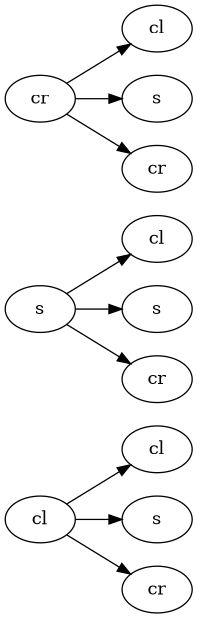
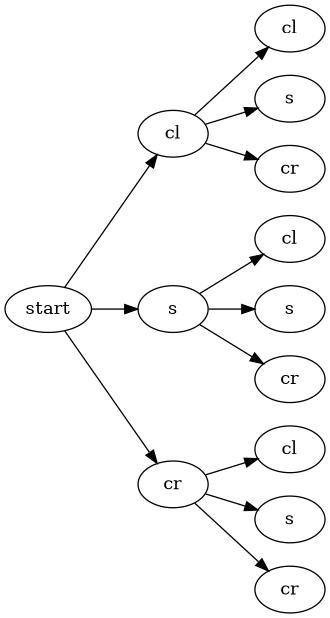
node "start": added
